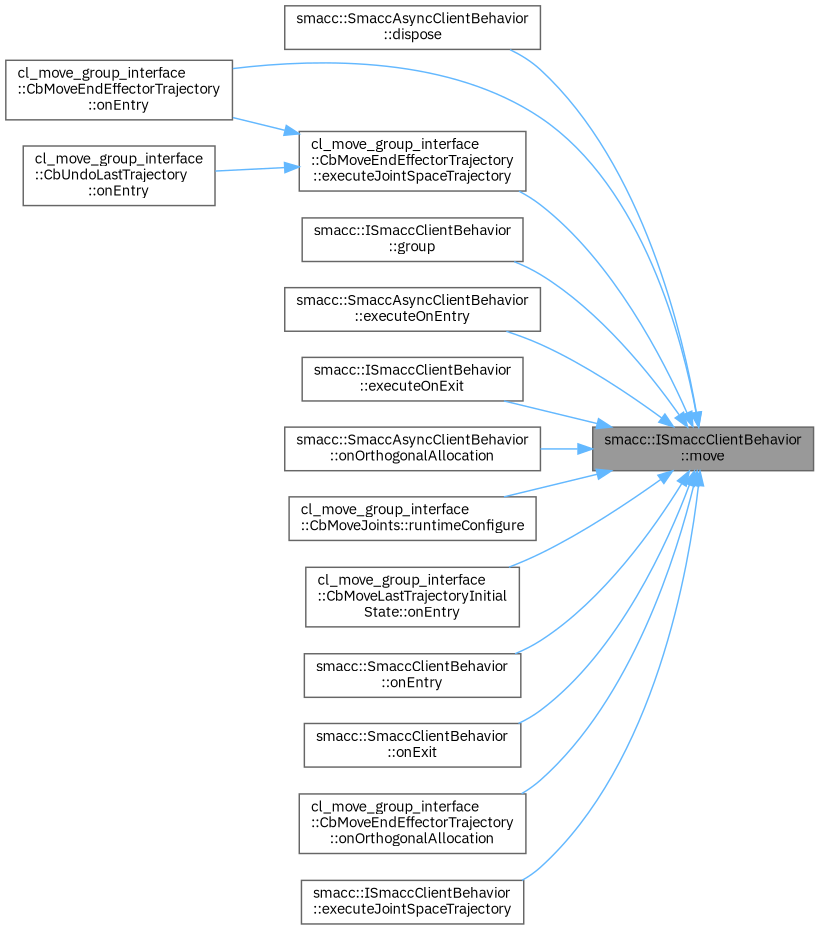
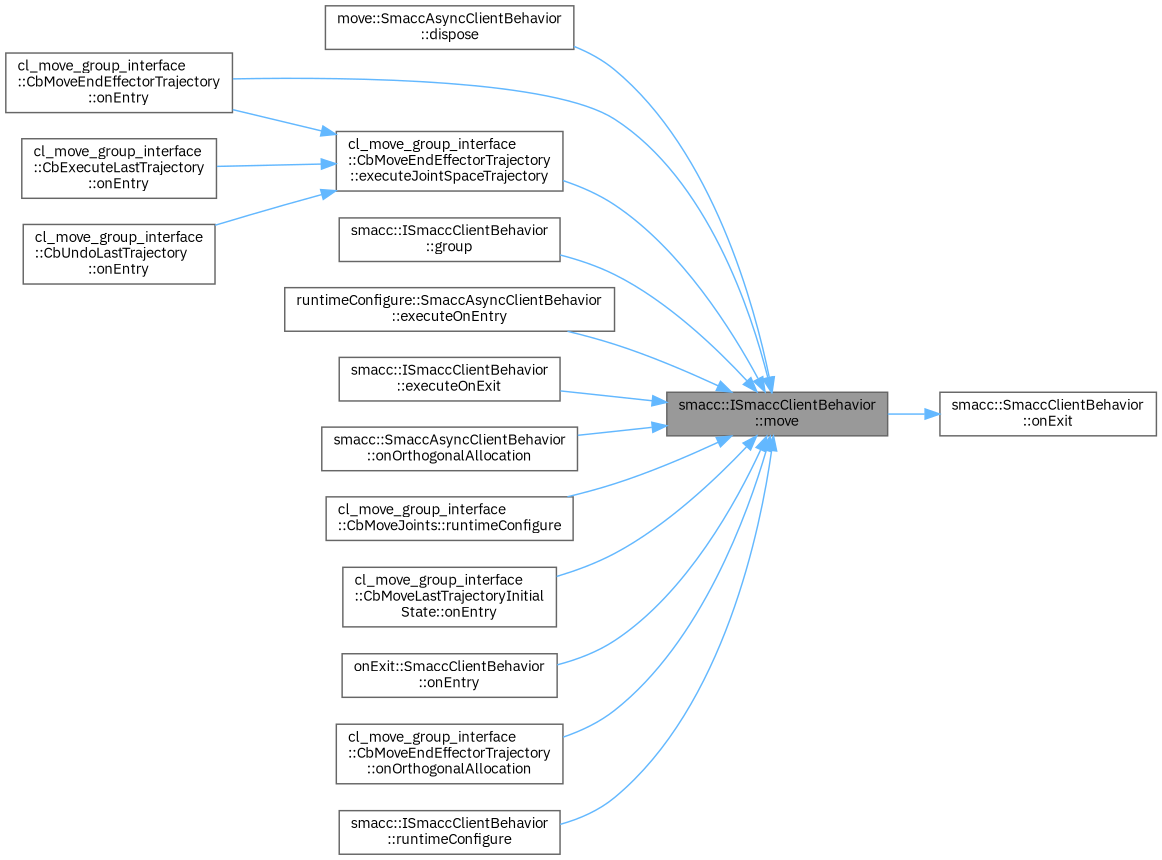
node "smacc::SmaccAsyncClientBehavior ::dispose": label "smacc::SmaccAsyncClientBehavior ::dispose" -> "move::SmaccAsyncClientBehavior ::dispose"
node "cl_move_group_interface ::CbExecuteLastTrajectory ::onEntry": added
node "smacc::SmaccAsyncClientBehavior ::executeOnEntry": label "smacc::SmaccAsyncClientBehavior ::executeOnEntry" -> "runtimeConfigure::SmaccAsyncClientBehavior ::executeOnEntry"
edge "smacc::SmaccClientBehavior ::onExit" -> "smacc::ISmaccClientBehavior ::move": reversed
node "smacc::SmaccClientBehavior ::onEntry": label "smacc::SmaccClientBehavior ::onEntry" -> "onExit::SmaccClientBehavior ::onEntry"
node "smacc::ISmaccClientBehavior ::executeJointSpaceTrajectory": label "smacc::ISmaccClientBehavior ::executeJointSpaceTrajectory" -> "smacc::ISmaccClientBehavior ::runtimeConfigure"
